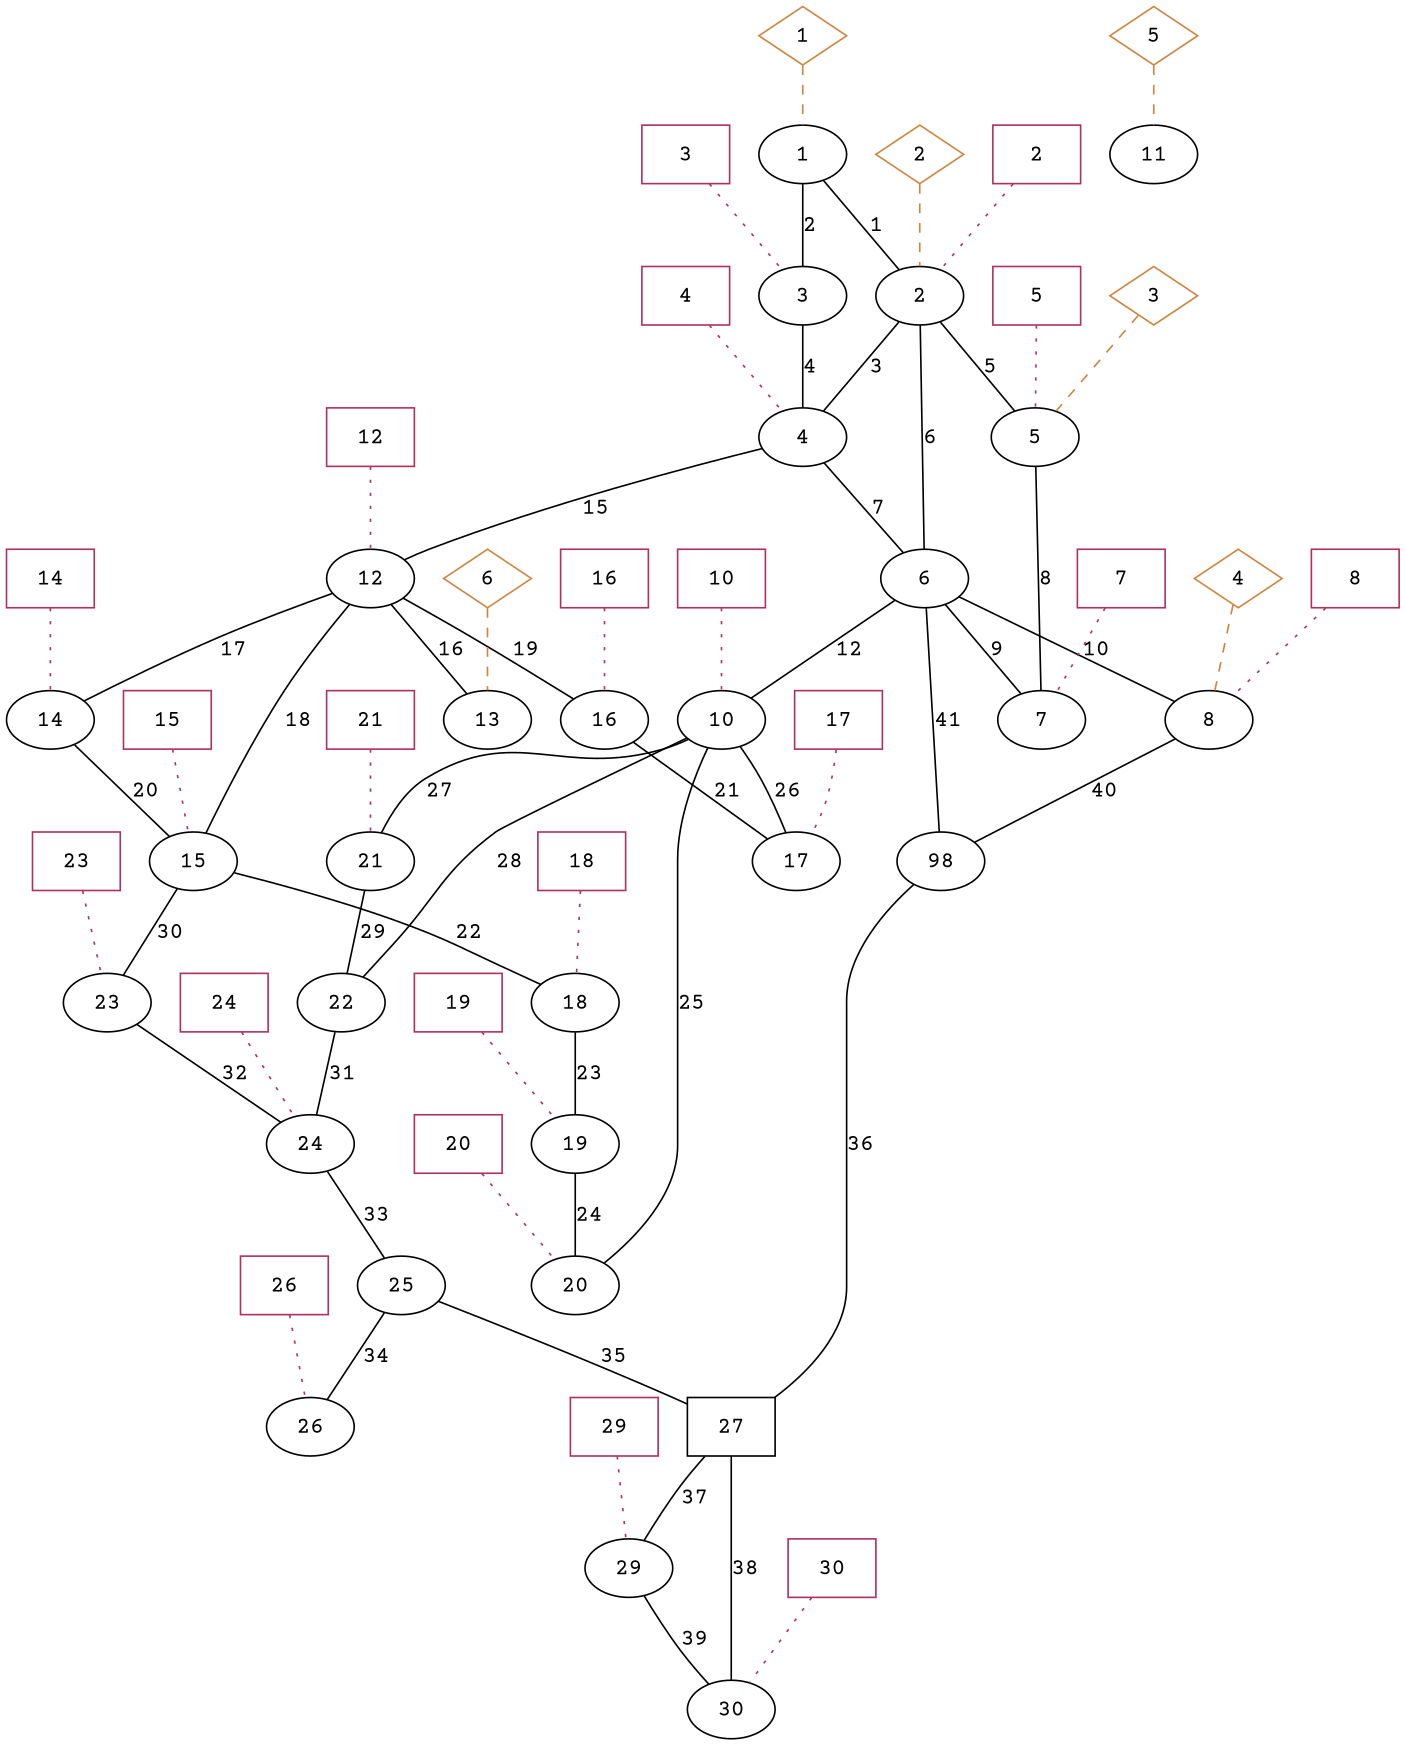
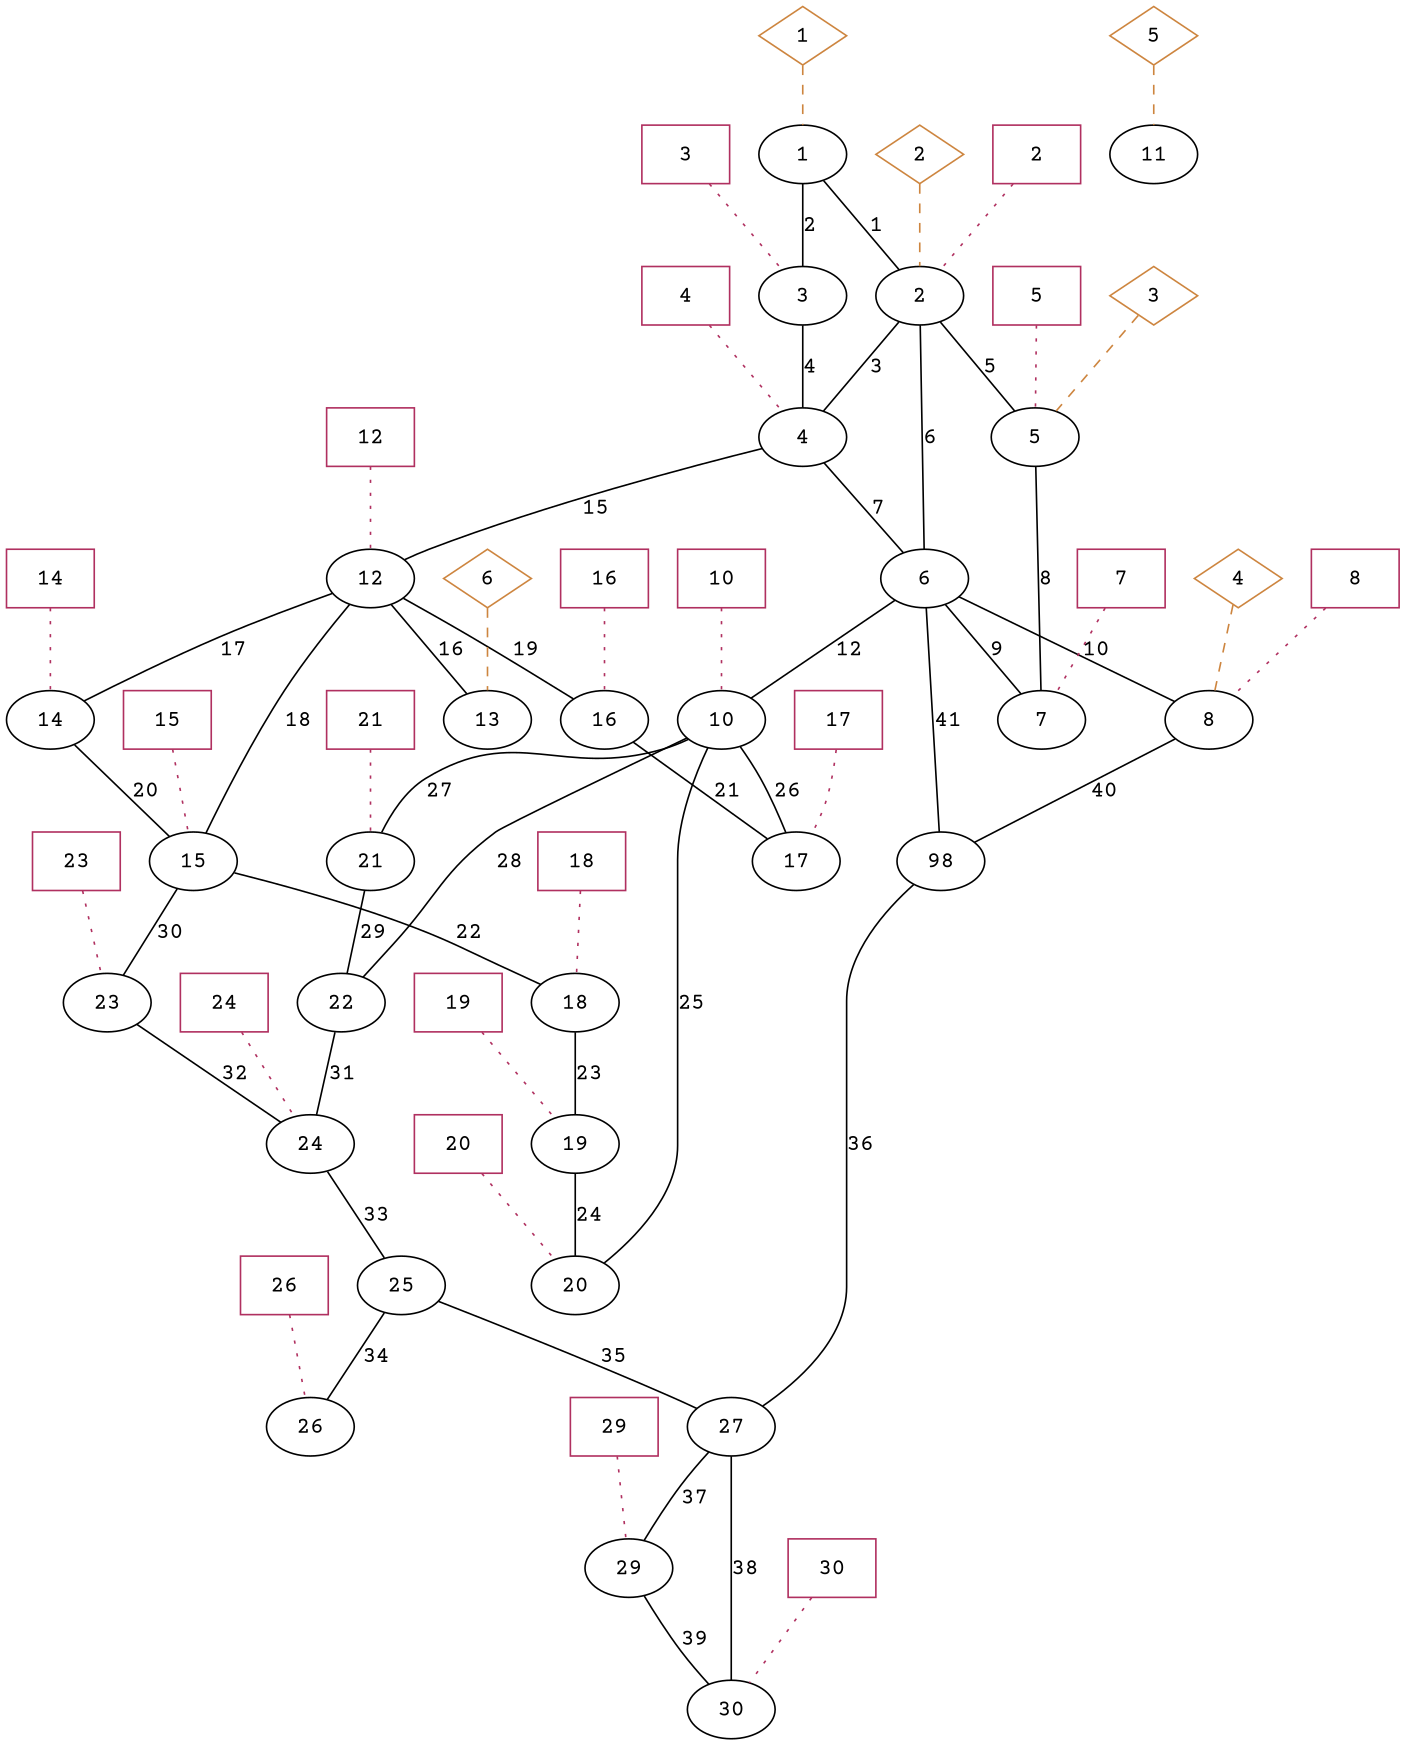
node "27": shape box -> ellipse
